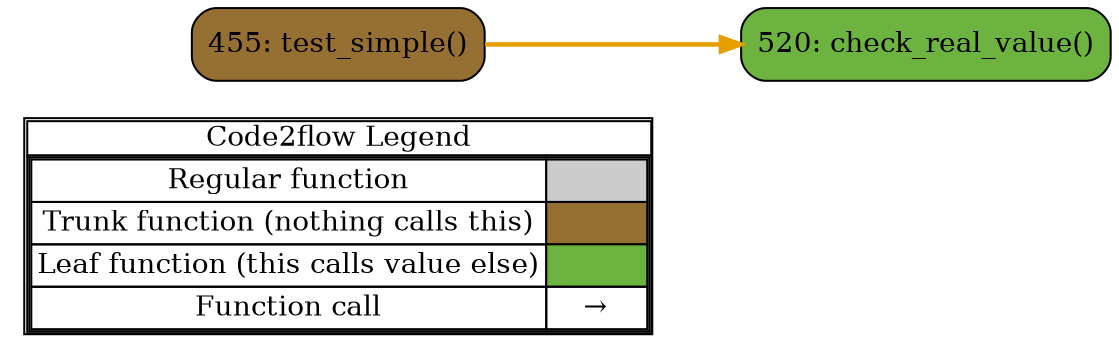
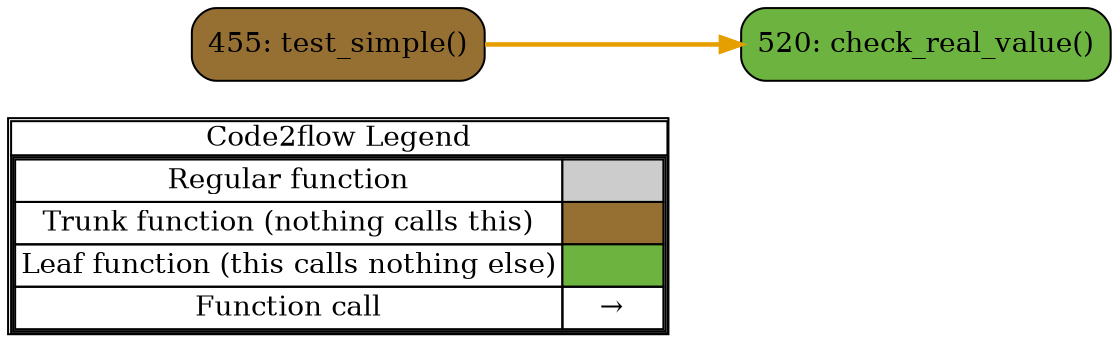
node "Code2flow Legend": text "Leaf function (this calls value else)" -> "Leaf function (this calls nothing else)"
